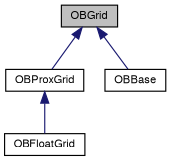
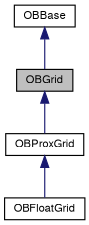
edge "OBBase" -> "OBGrid": reversed
